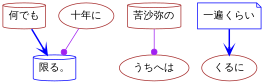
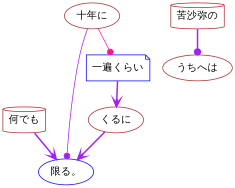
edge "一遍くらい" -> "くるに": color blue -> purple
edge "何でも" -> "限る。": color blue -> purple
edge "十年に" -> "一遍くらい": added
edge "苦沙弥の" -> "うちへは": style solid -> bold
node "限る。": shape cylinder -> ellipse
edge "くるに" -> "限る。": added
